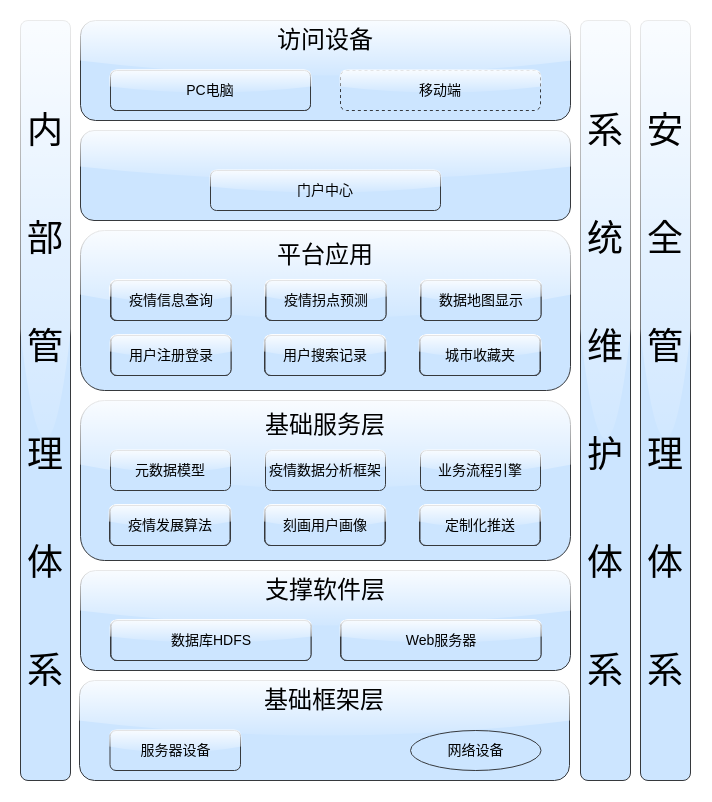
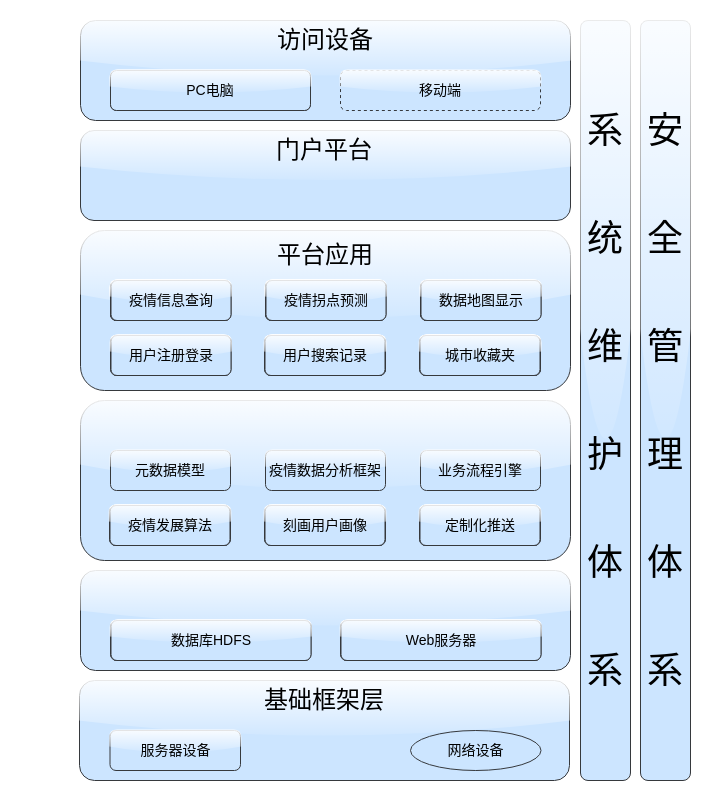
node "门户平台": added
node "门户中心": removed
node "内部管理体系": removed
node "基础服务层": removed
node "支撑软件层": removed
